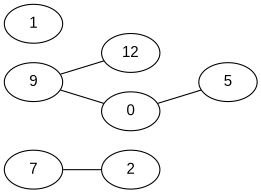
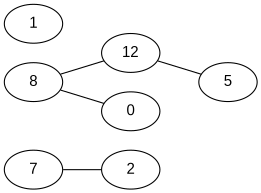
node "9": label "9" -> "8"
edge "5" -- "0": now "5" -- "12"
